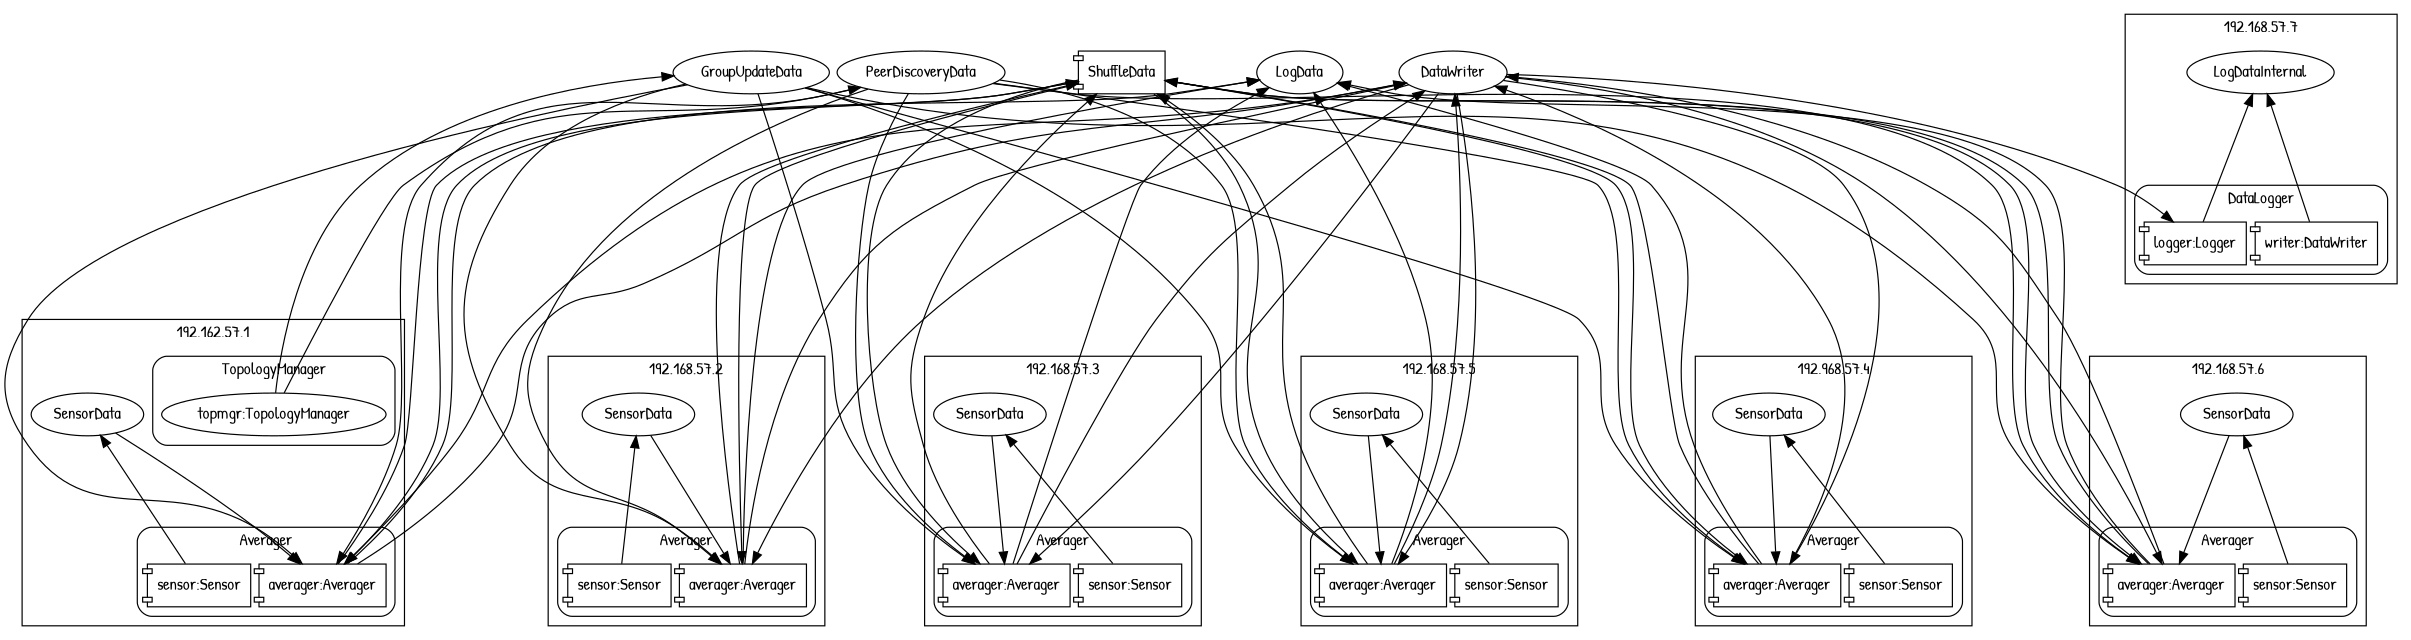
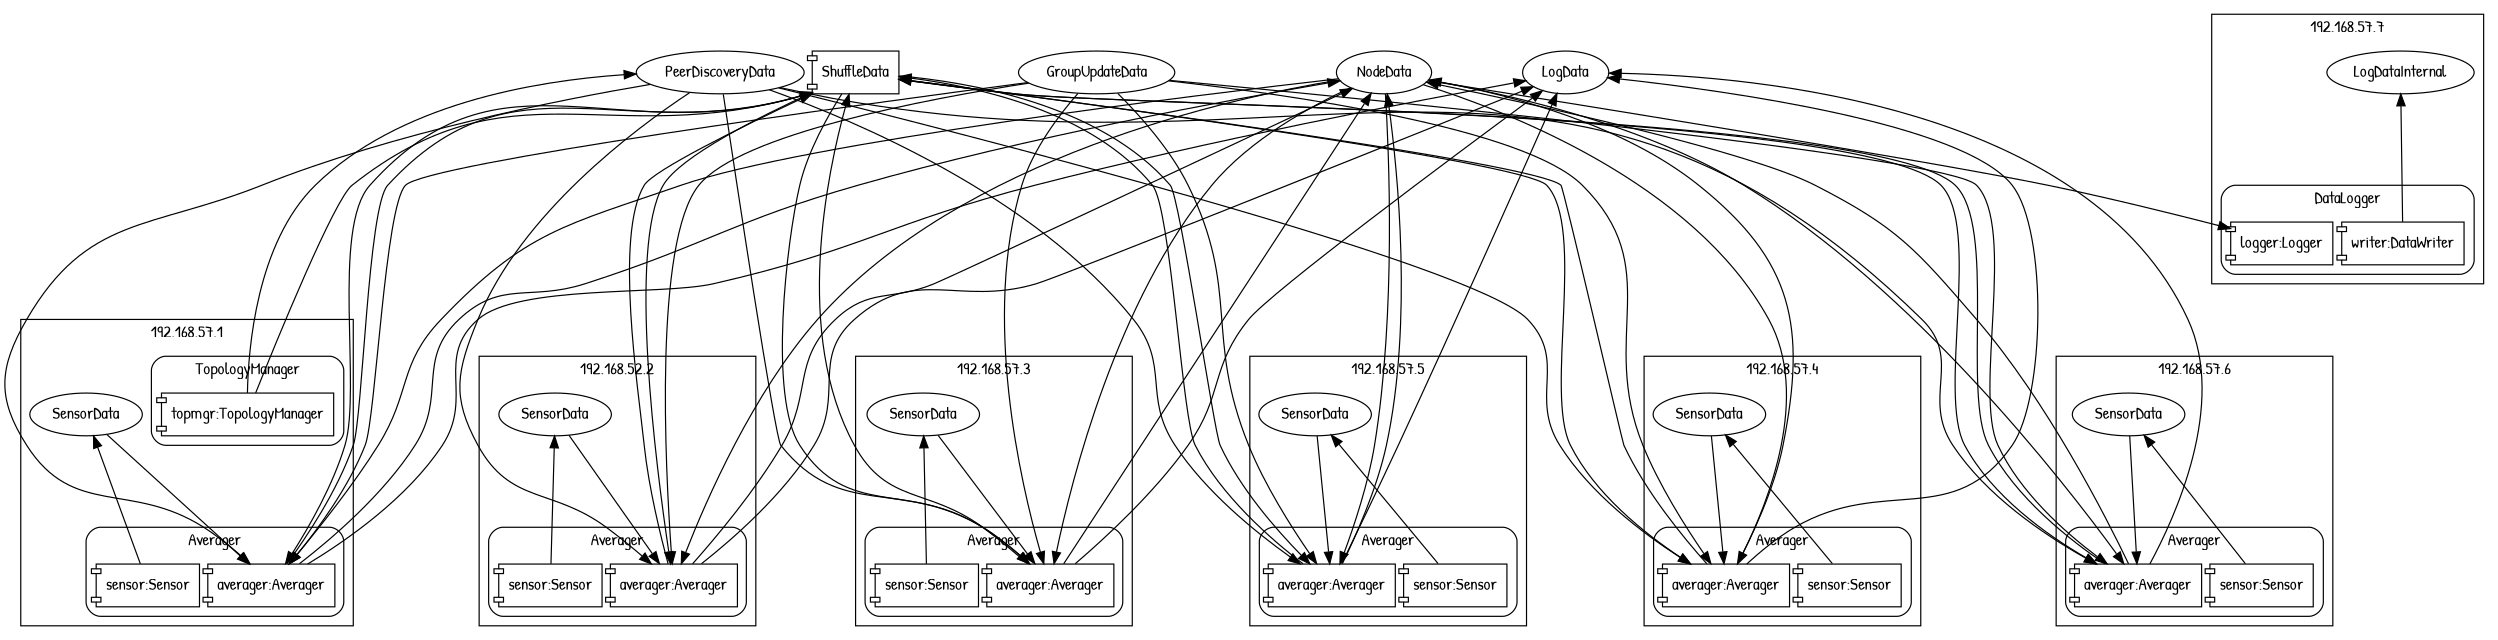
node "DataWriter": label "DataWriter" -> "NodeData"
edge "logger:Logger" -> "LogDataInternal": removed
edge "topmgr:TopologyManager" -> "GroupUpdateData": now "topmgr:TopologyManager" -> "ShuffleData"
cluster "192.162.57.1": label "192.162.57.1" -> "192.168.57.1"
cluster "192.168.57.2": label "192.168.57.2" -> "192.168.52.2"
cluster "192.968.57.4": label "192.968.57.4" -> "192.168.57.4"
node "topmgr:TopologyManager": shape ellipse -> component
